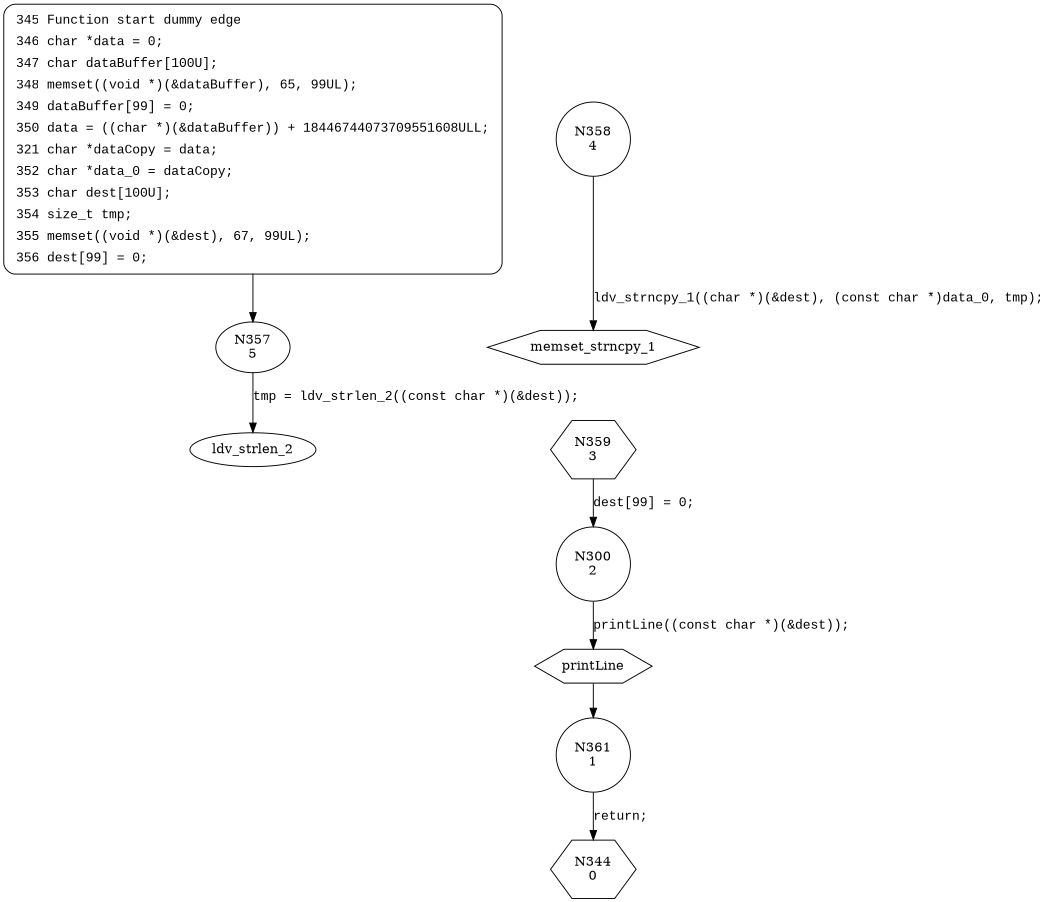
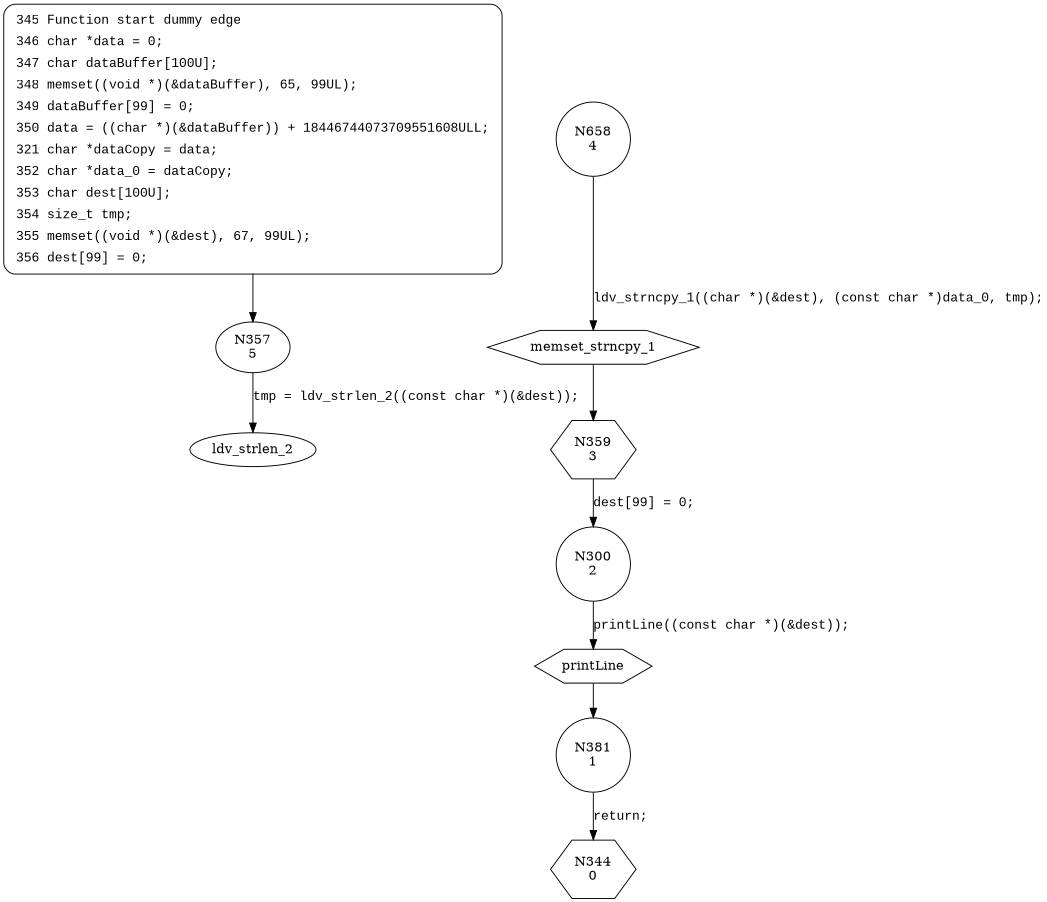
node "N358 4": label "N358 4" -> "N658 4"
edge "memset_strncpy_1" -> "N359 3": added
node "N361 1": label "N361 1" -> "N381 1"
